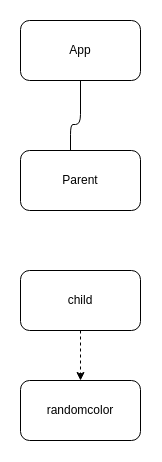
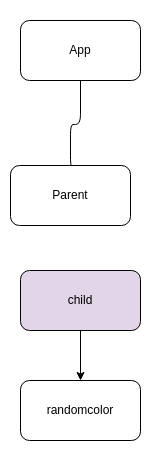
node "Parent": moved (81, 181) -> (71, 196)
node "child": fillcolor #ffffff -> #e1d5e7
edge "child" -> "randomcolor": style dashed -> solid
